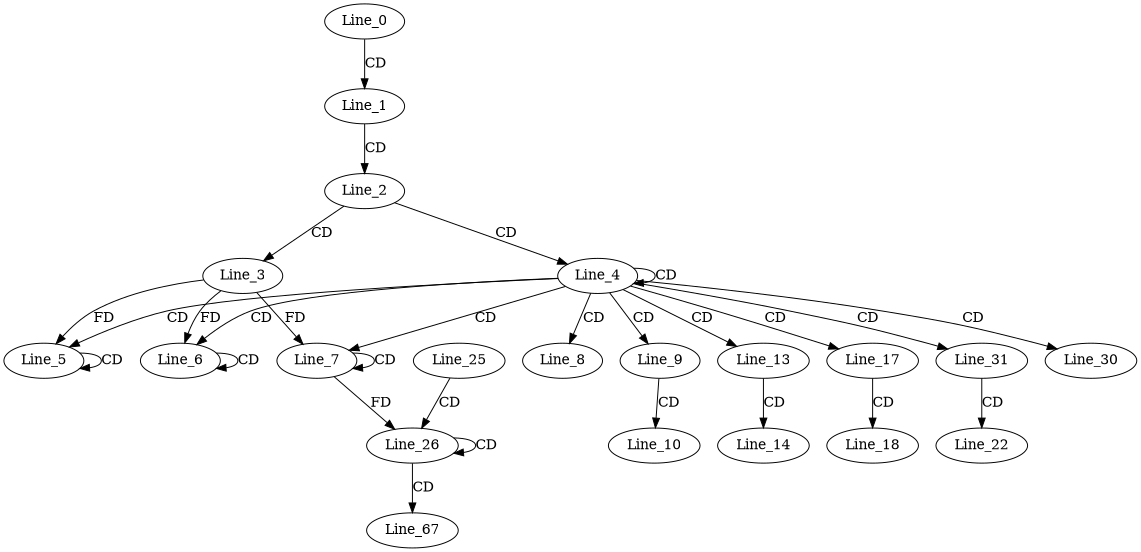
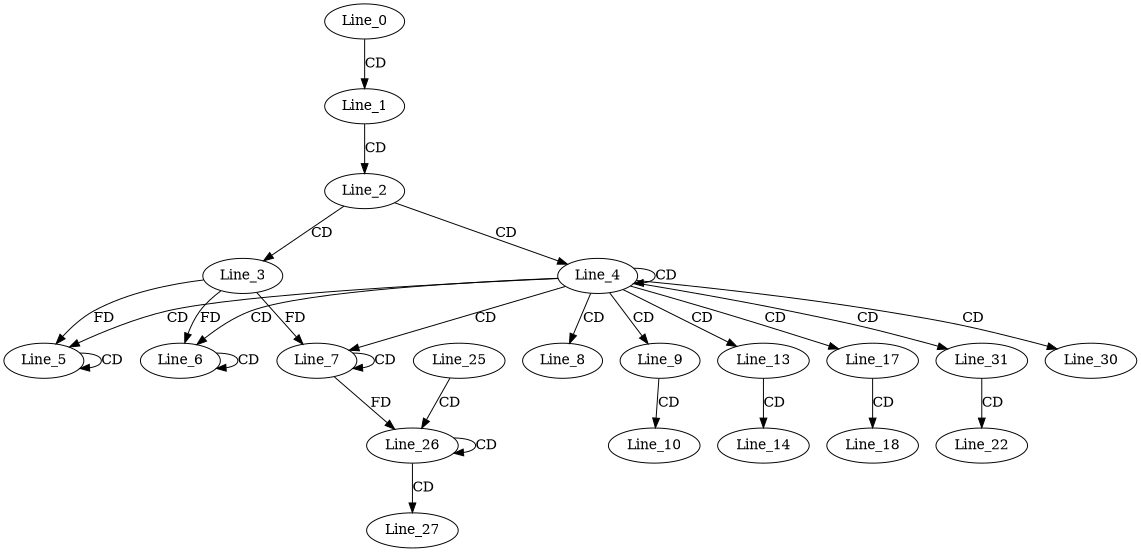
node "Line_67": label "Line_67" -> "Line_27"
